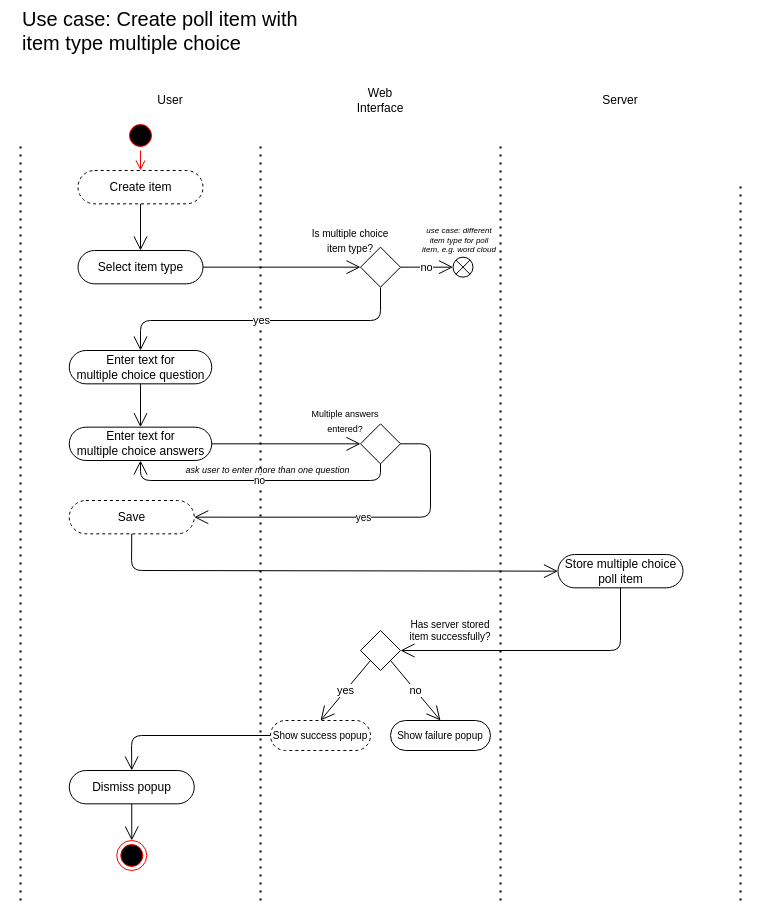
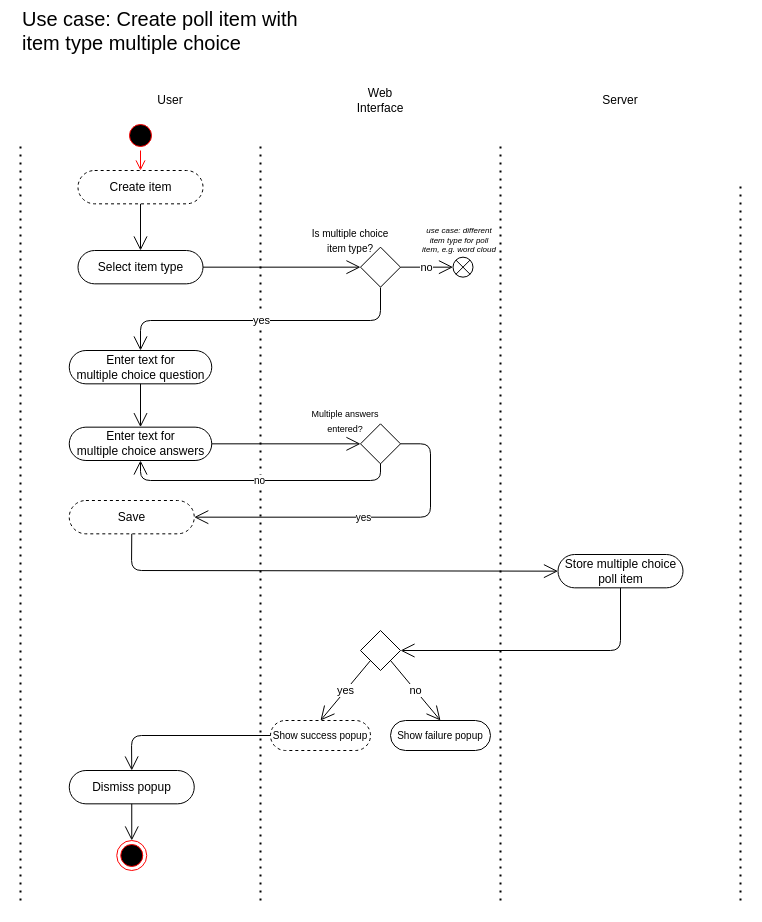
node "ask user to enter more than one question": removed
node "Has server stored item successfully?": removed
